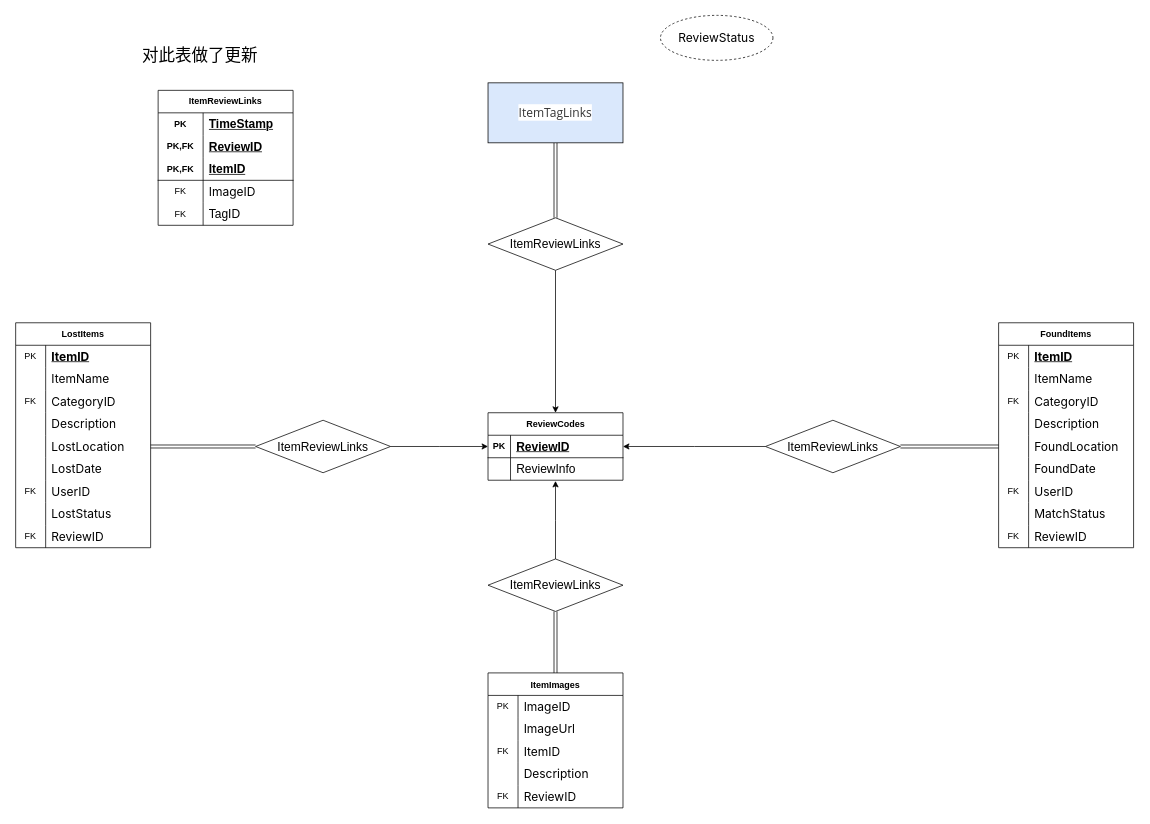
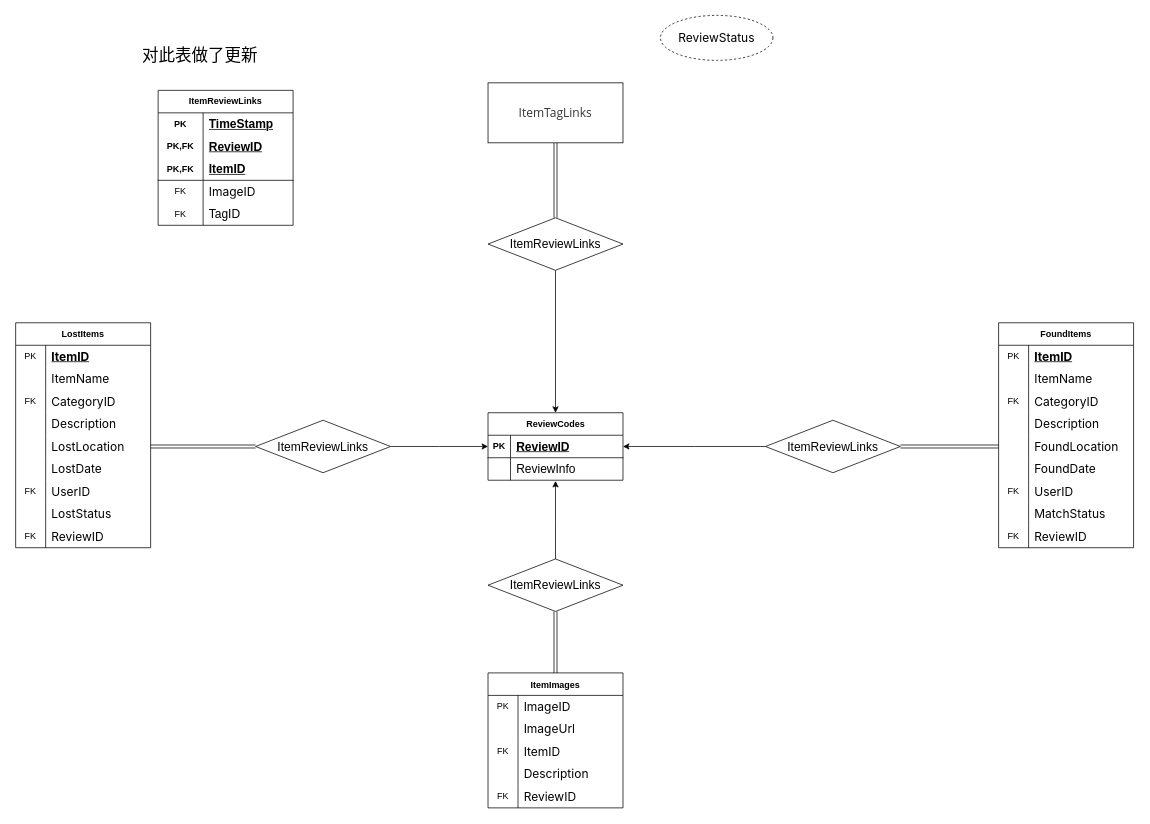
node "ItemTagLinks": fillcolor #dae8fc -> #ffffff
